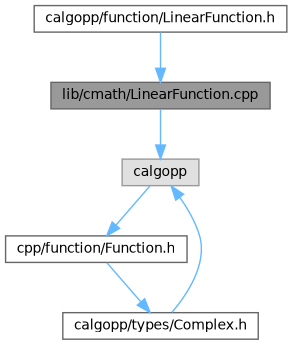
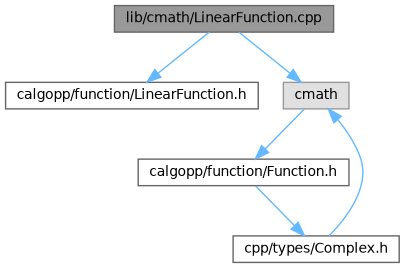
edge "calgopp/function/LinearFunction.h" -> "lib/cmath/LinearFunction.cpp": reversed
node "calgopp": label "calgopp" -> "cmath"
node "cpp/function/Function.h": label "cpp/function/Function.h" -> "calgopp/function/Function.h"
node "calgopp/types/Complex.h": label "calgopp/types/Complex.h" -> "cpp/types/Complex.h"
